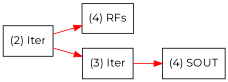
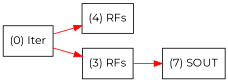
node "(2) Iter": label "(2) Iter" -> "(0) Iter"
node "(3) Iter": label "(3) Iter" -> "(3) RFs"
node "(4) SOUT": label "(4) SOUT" -> "(7) SOUT"
